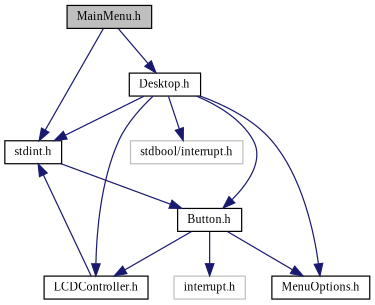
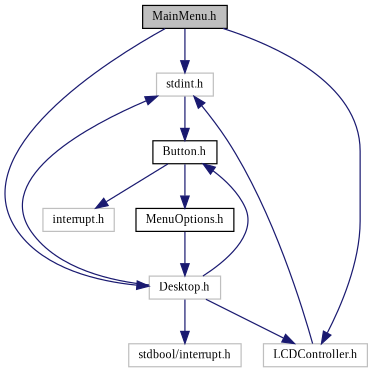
node "Desktop.h": color black -> grey75
node "stdint.h": color black -> grey75
edge "Desktop.h" -> "MenuOptions.h": reversed
edge "Button.h" -> "LCDController.h": now "MainMenu.h" -> "LCDController.h"
node "LCDController.h": color black -> grey75
